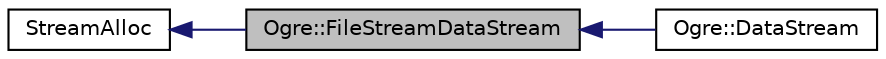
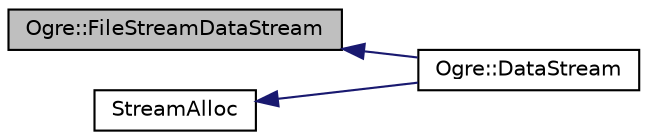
edge "Ogre::FileStreamDataStream" -> "StreamAlloc": now "Ogre::DataStream" -> "StreamAlloc"
